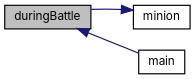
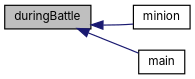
edge "duringBattle" -> "minion": reversed
